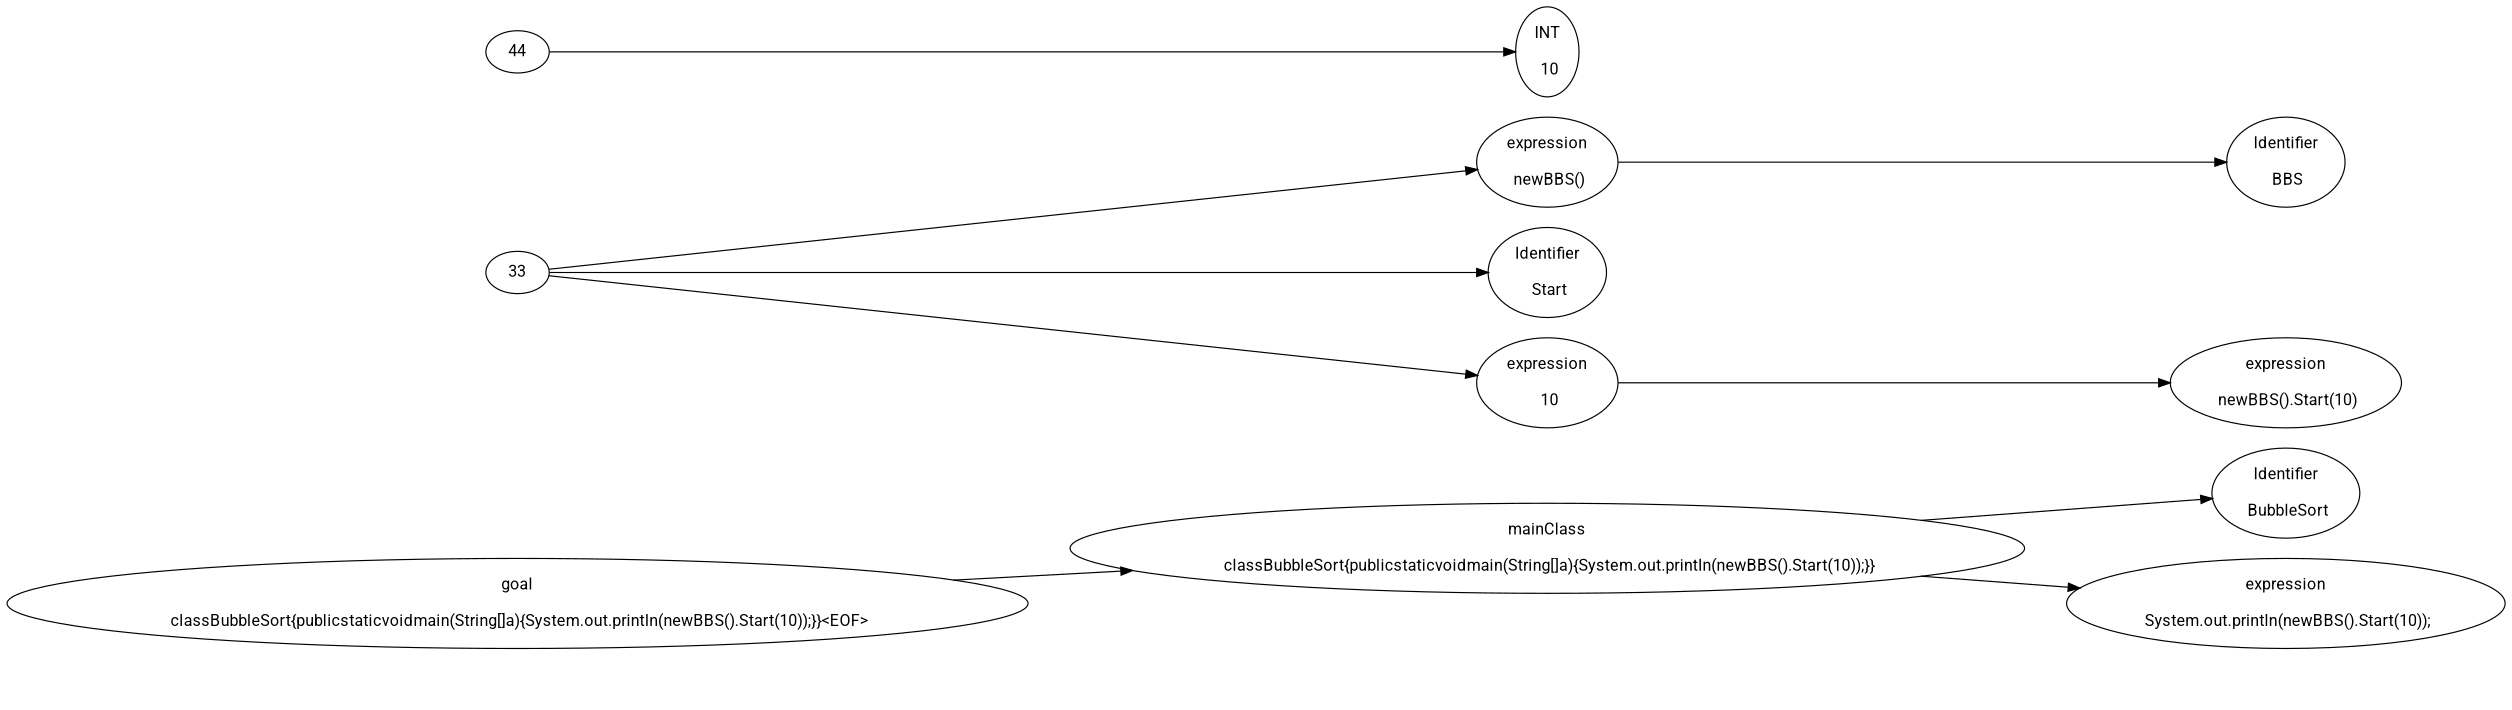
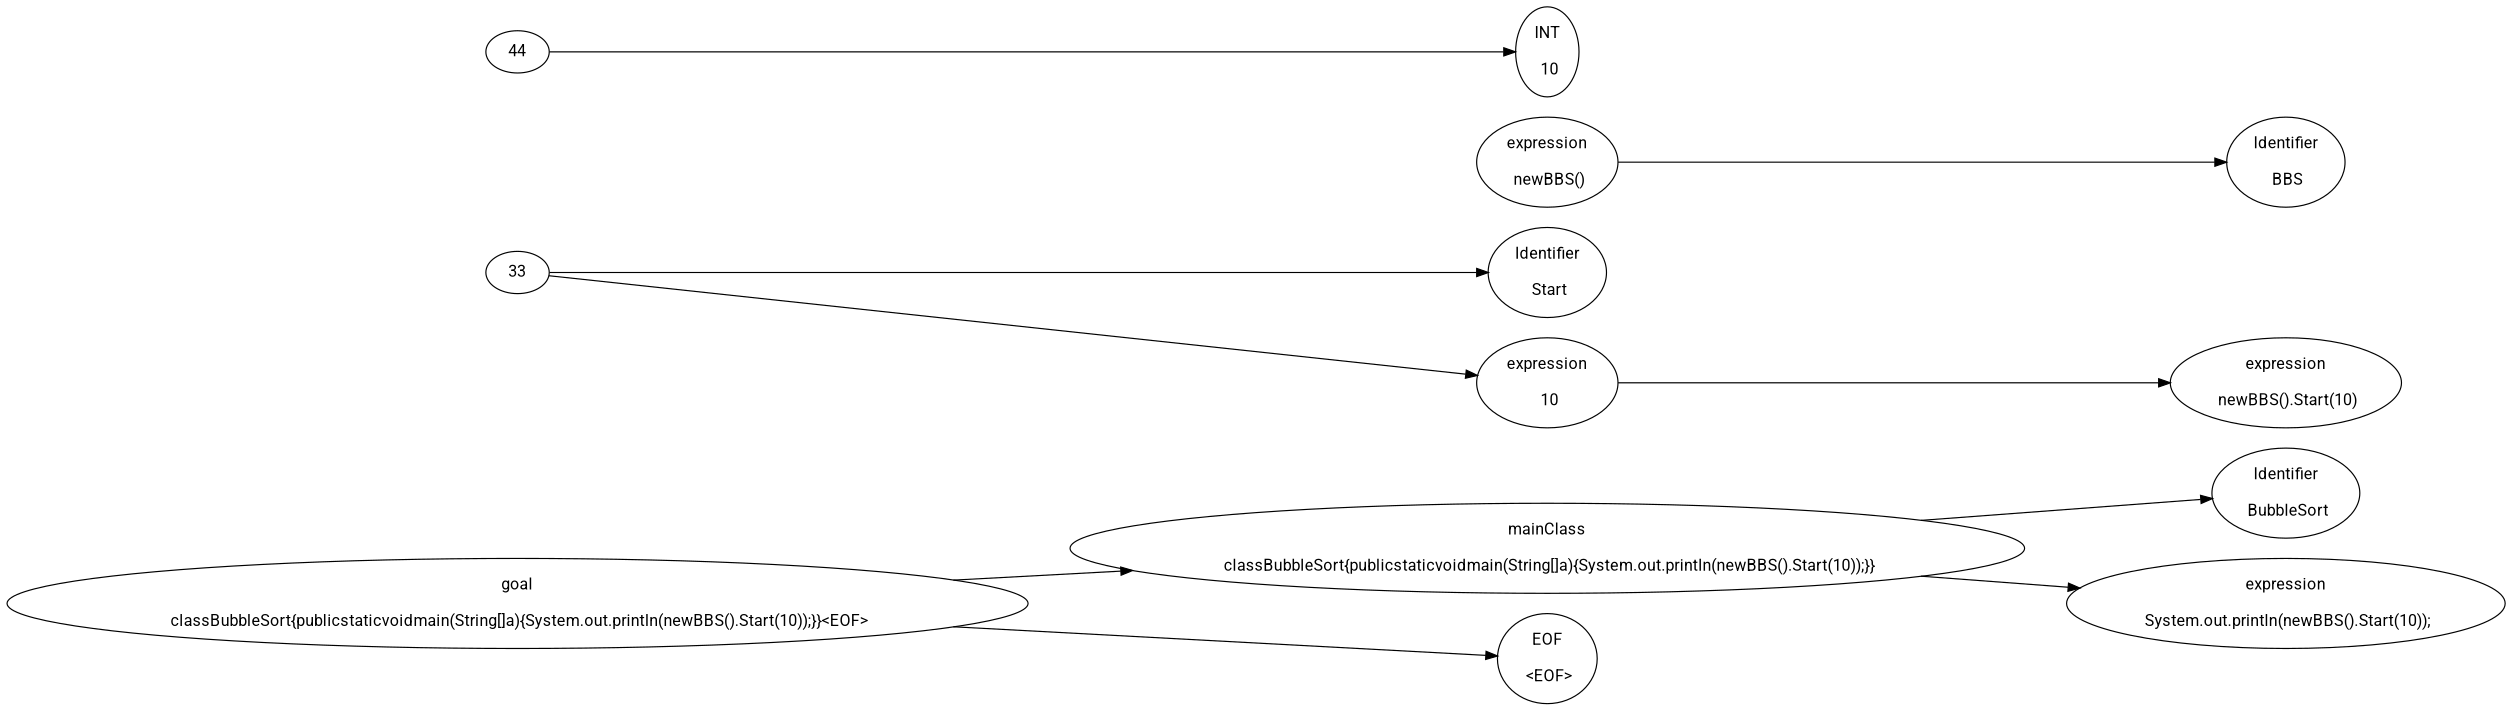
edge "33" -> "expression newBBS()": removed
node "EOF <EOF>": added
